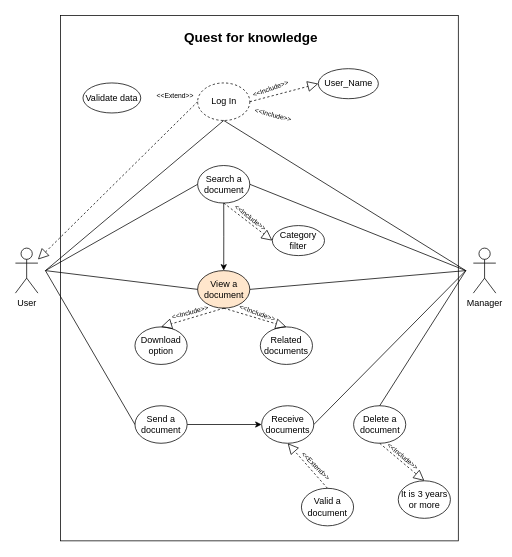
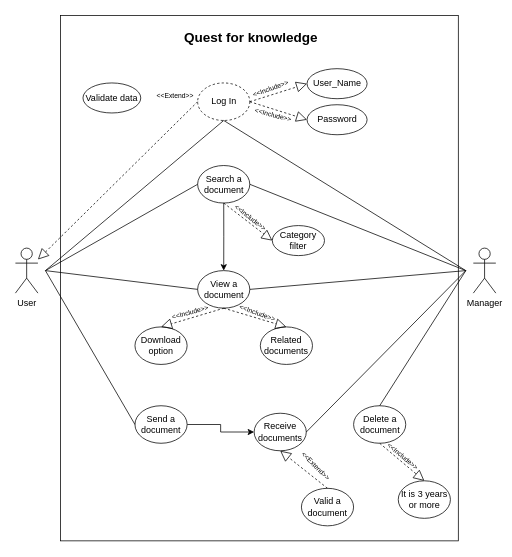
node "User_Name": moved (348, 84) -> (337, 84)
edge "Log In" -> "Password": added
node "Password": added
node "View a document": fillcolor #ffe6cc -> #ffffff
node "Receive documents": moved (287, 424) -> (280, 432)
